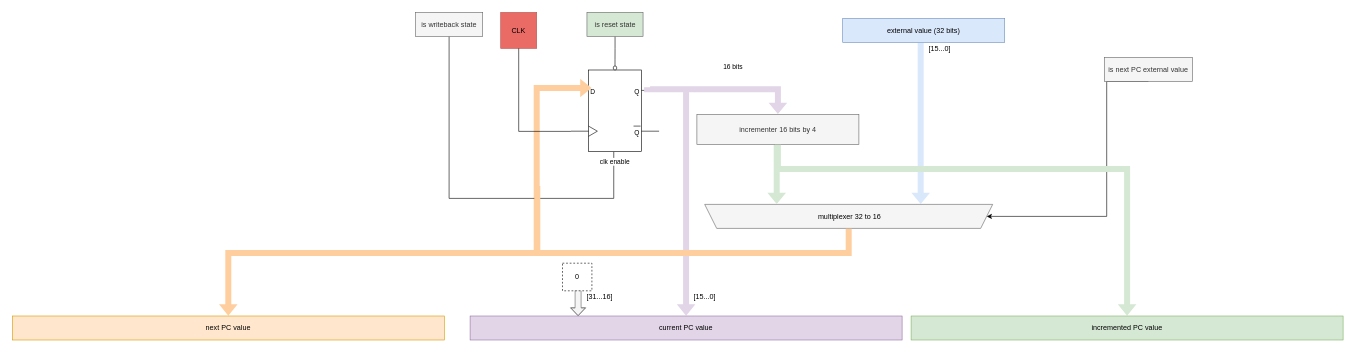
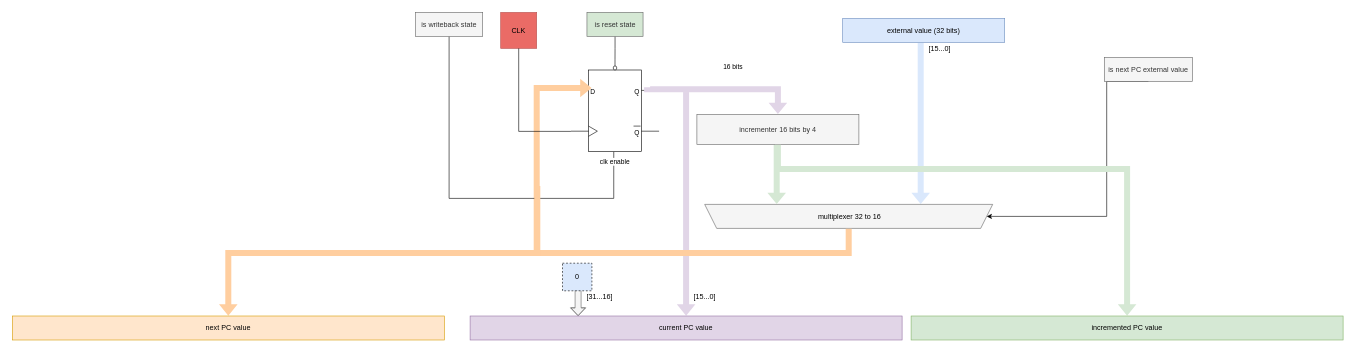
node "0": fillcolor #ffffff -> #dae8fc
